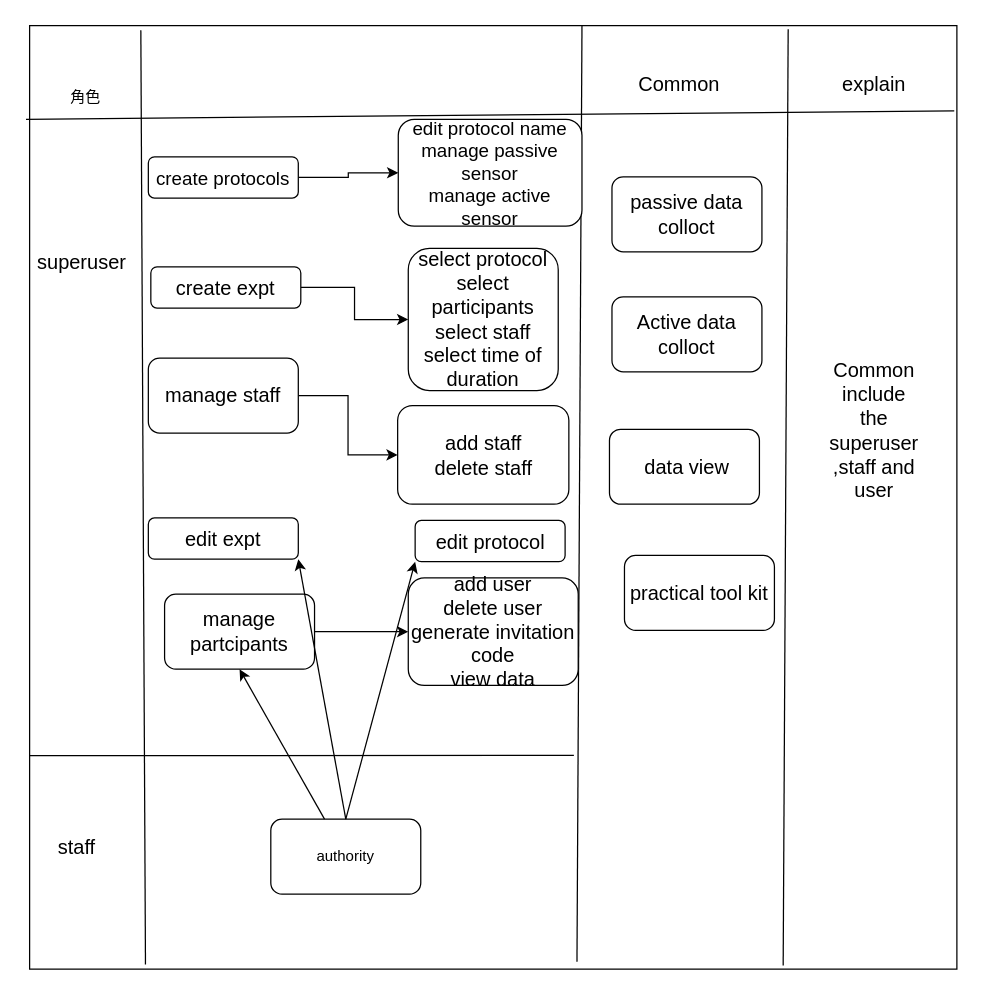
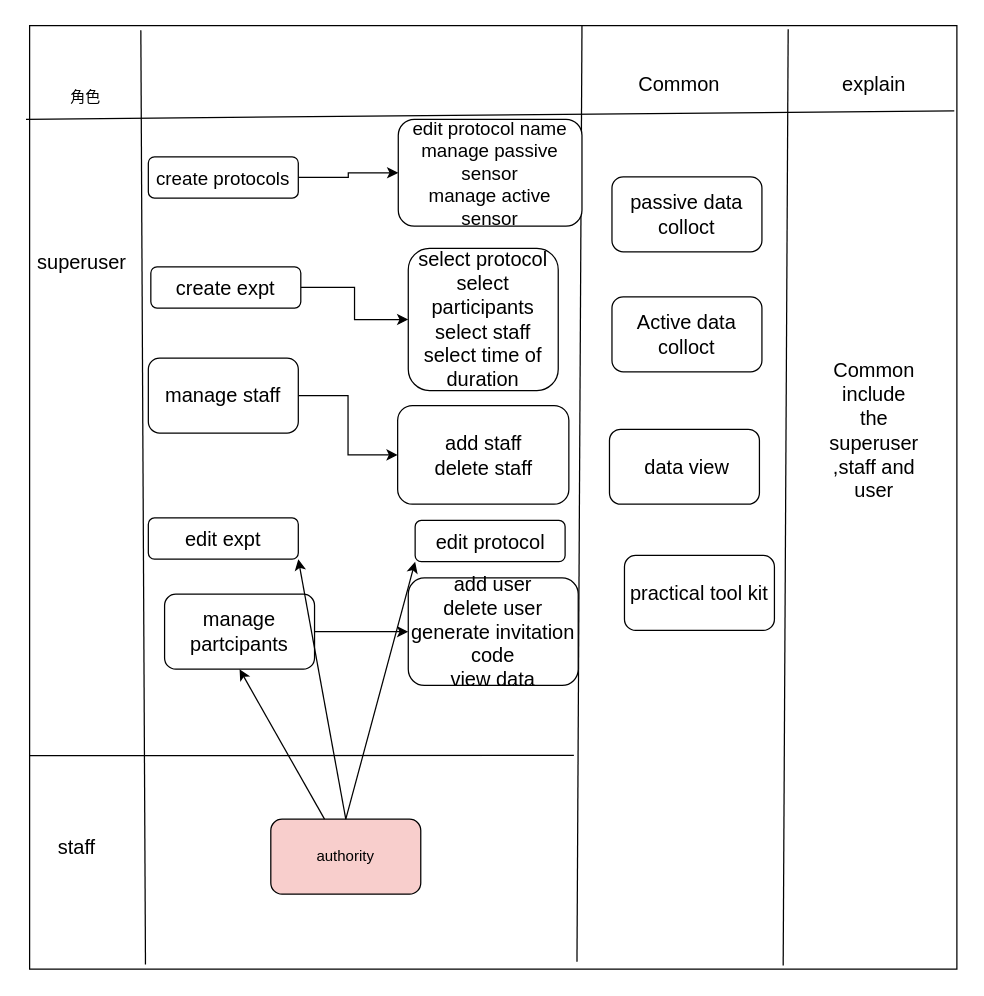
node "authority": fillcolor #ffffff -> #f8cecc
